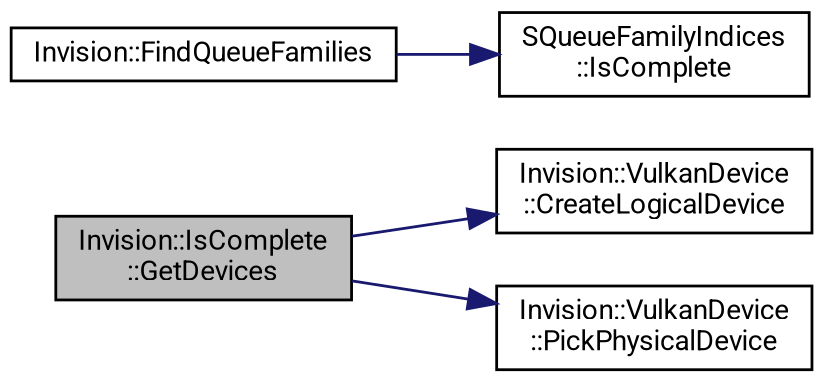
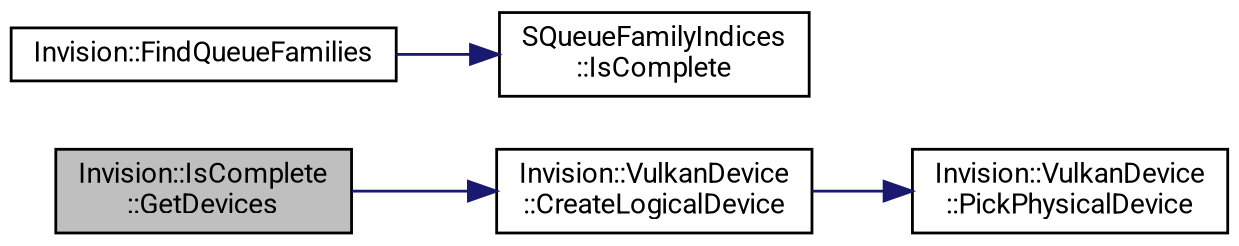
edge "Invision::IsComplete ::GetDevices" -> "Invision::VulkanDevice ::PickPhysicalDevice": now "Invision::VulkanDevice ::CreateLogicalDevice" -> "Invision::VulkanDevice ::PickPhysicalDevice"
